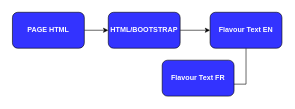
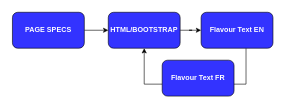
node "PAGE HTML": label "PAGE HTML" -> "PAGE SPECS"
node "Flavour Text EN": moved (246, 30) -> (237, 30)
edge "Flavour Text FR" -> "HTML/BOOTSTRAP": added
